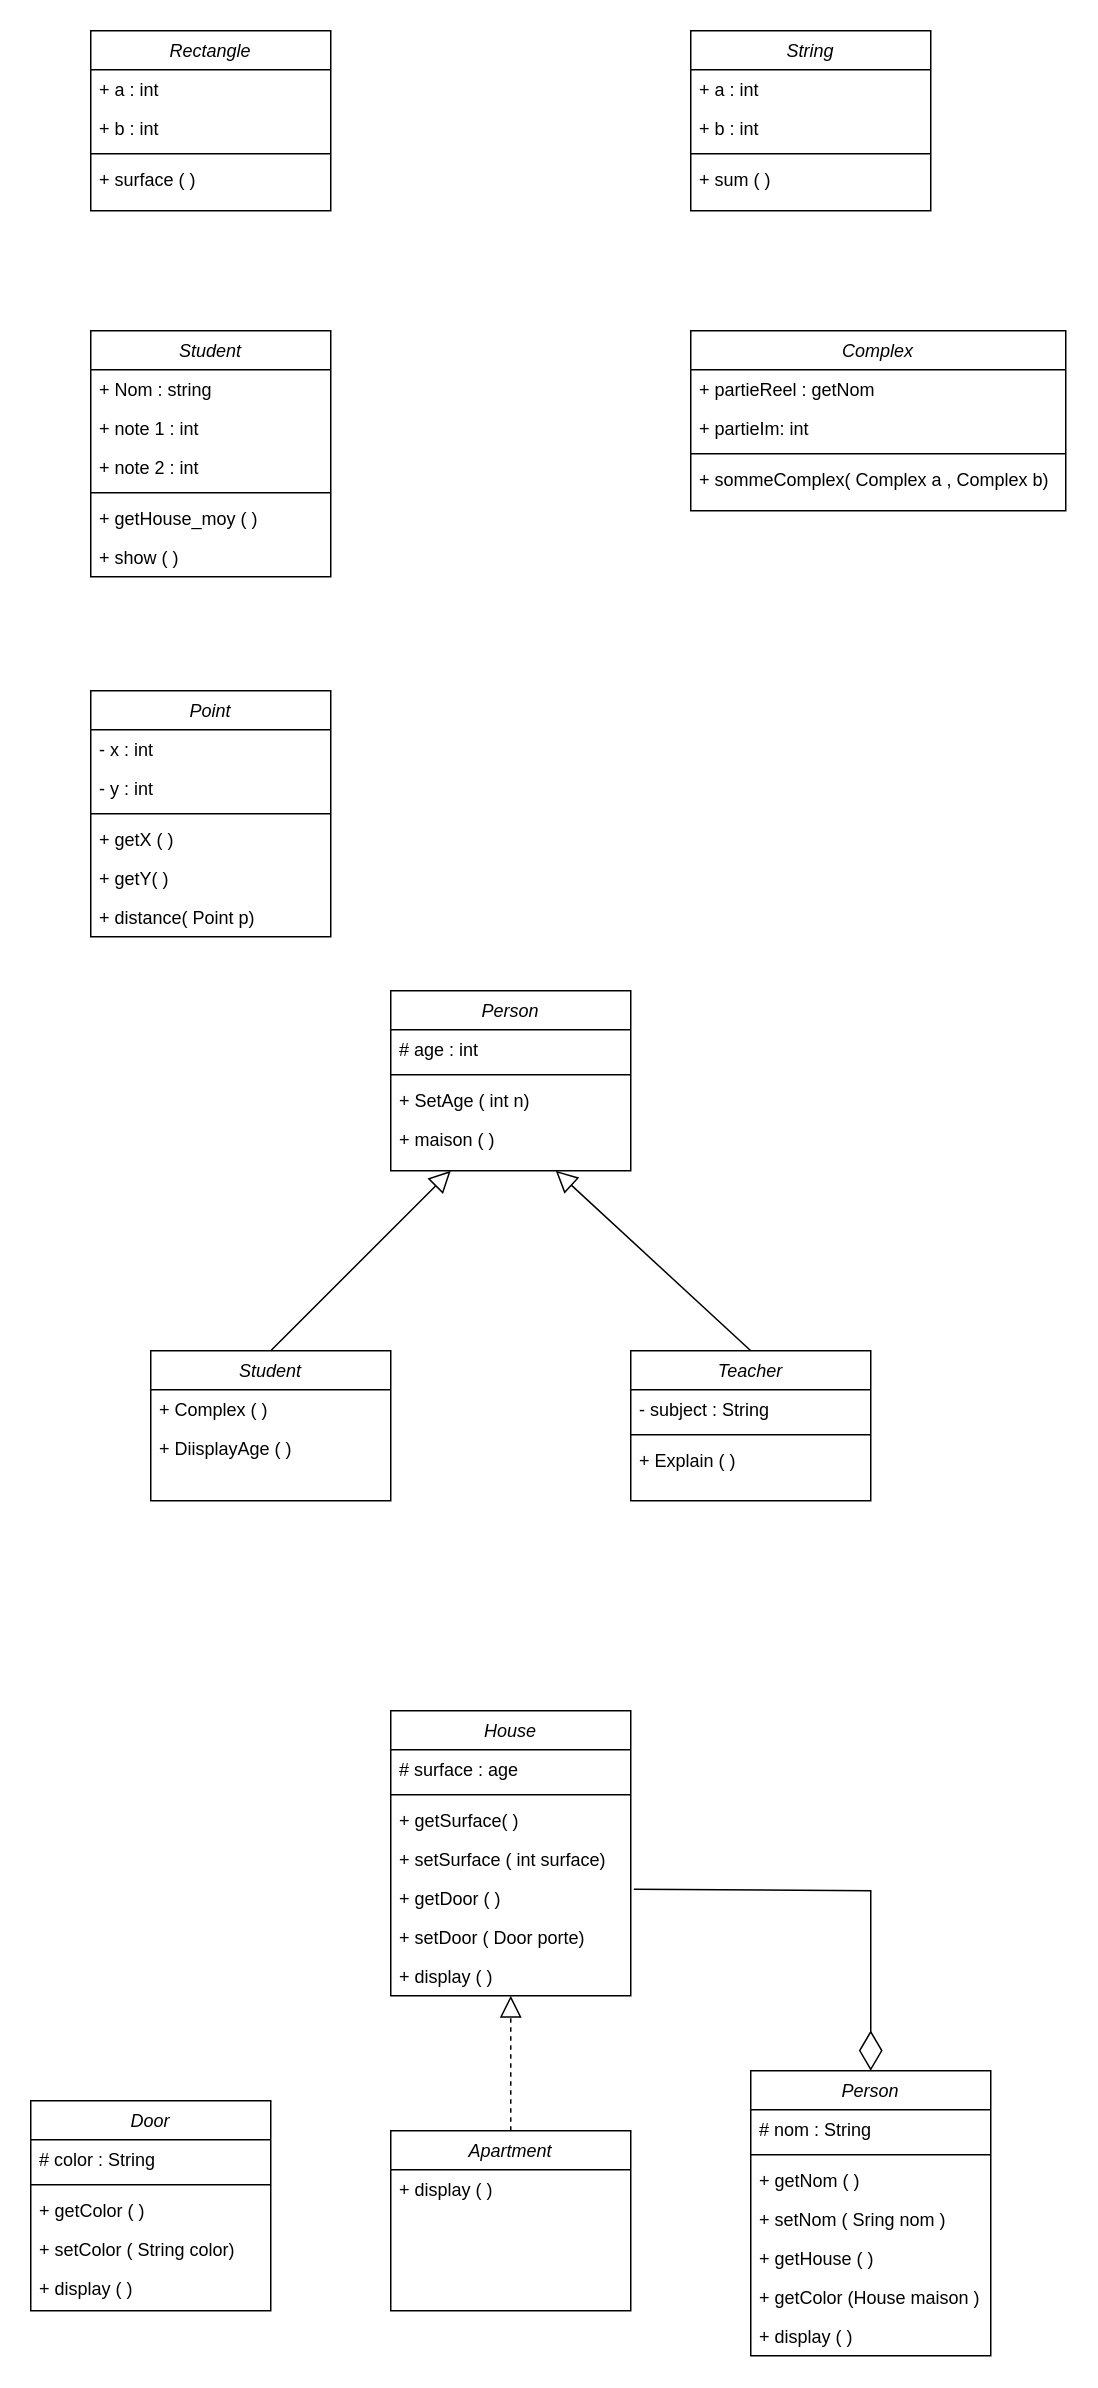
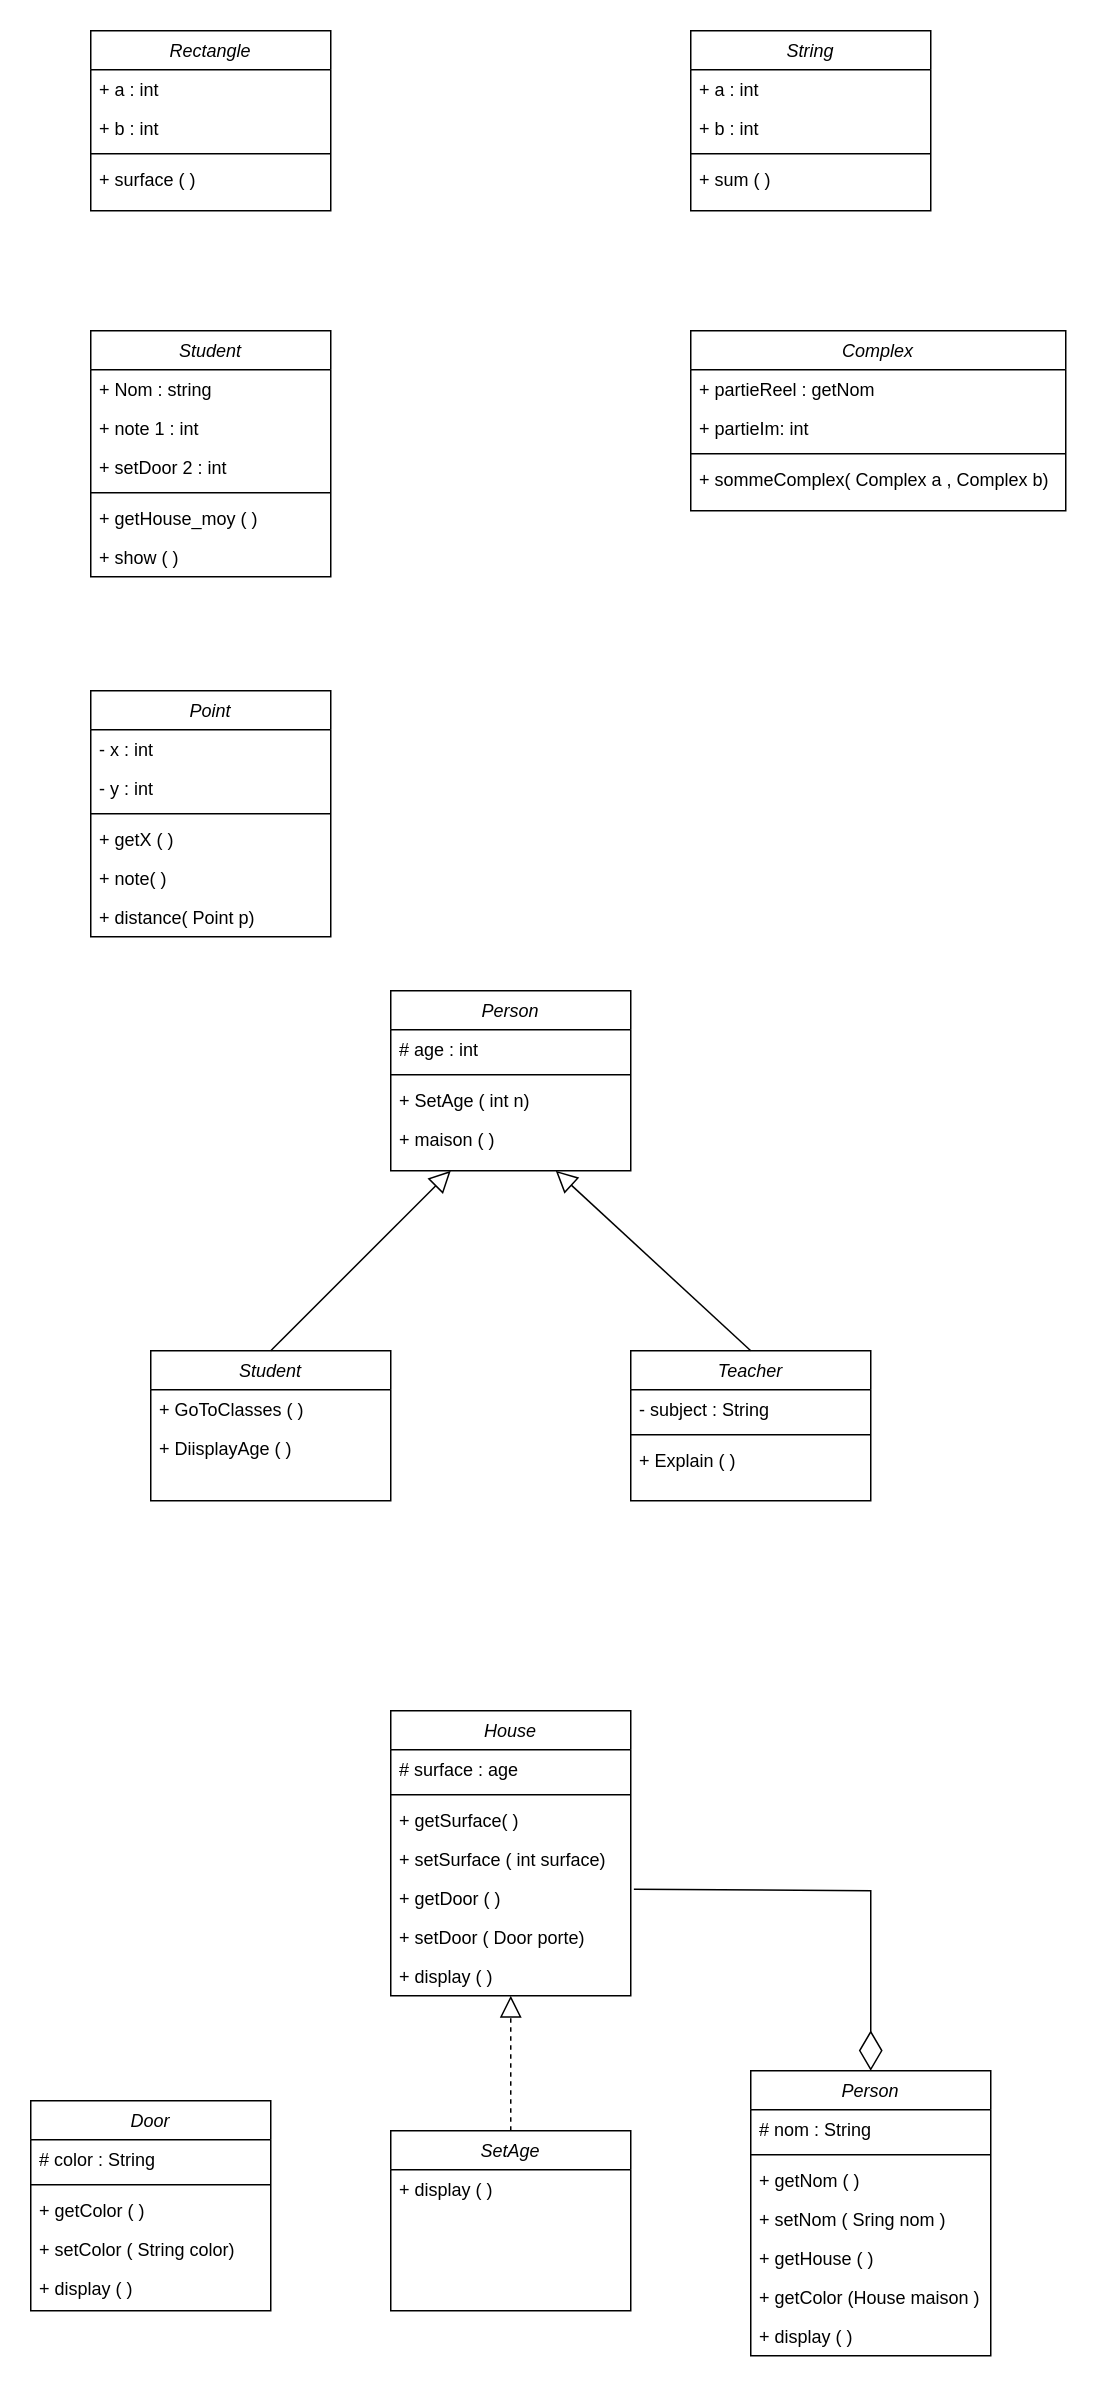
node "+ note 2 : int": label "+ note 2 : int" -> "+ setDoor 2 : int"
node "+ getY( )": label "+ getY( )" -> "+ note( )"
node "+ Complex ( )": label "+ Complex ( )" -> "+ GoToClasses ( )"
node "Apartment": label "Apartment" -> "SetAge"
